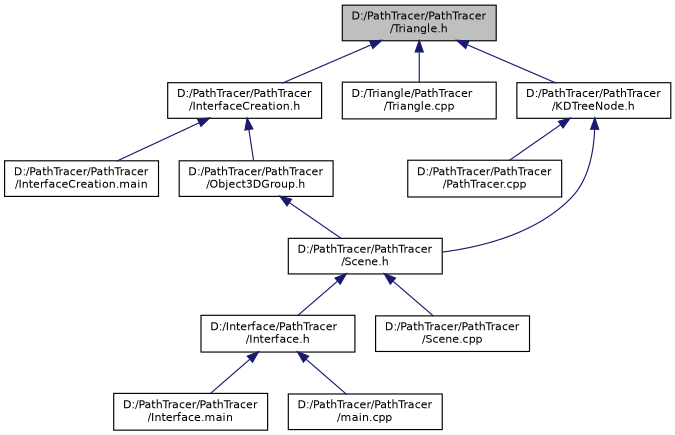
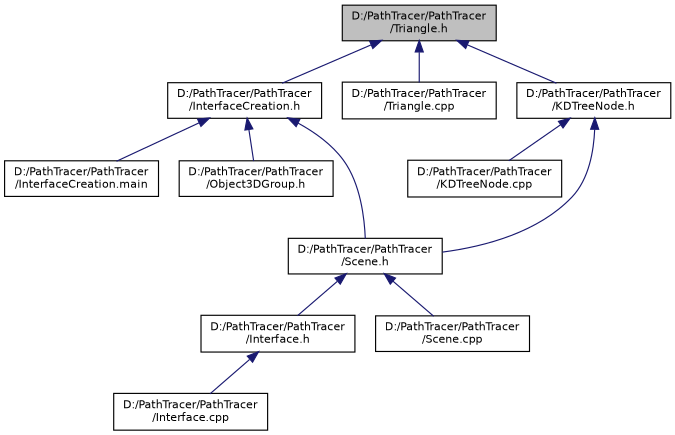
node "D:/Triangle/PathTracer /Triangle.cpp": label "D:/Triangle/PathTracer /Triangle.cpp" -> "D:/PathTracer/PathTracer /Triangle.cpp"
node "D:/PathTracer/PathTracer /PathTracer.cpp": label "D:/PathTracer/PathTracer /PathTracer.cpp" -> "D:/PathTracer/PathTracer /KDTreeNode.cpp"
edge "D:/PathTracer/PathTracer /Scene.h" -> "D:/PathTracer/PathTracer /Object3DGroup.h": now "D:/PathTracer/PathTracer /Scene.h" -> "D:/PathTracer/PathTracer /InterfaceCreation.h"
node "D:/Interface/PathTracer /Interface.h": label "D:/Interface/PathTracer /Interface.h" -> "D:/PathTracer/PathTracer /Interface.h"
node "D:/PathTracer/PathTracer /Interface.main": label "D:/PathTracer/PathTracer /Interface.main" -> "D:/PathTracer/PathTracer /Interface.cpp"
node "D:/PathTracer/PathTracer /main.cpp": removed
